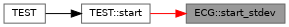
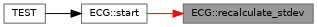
node "TEST::start": label "TEST::start" -> "ECG::start"
node "ECG::start_stdev": label "ECG::start_stdev" -> "ECG::recalculate_stdev"
